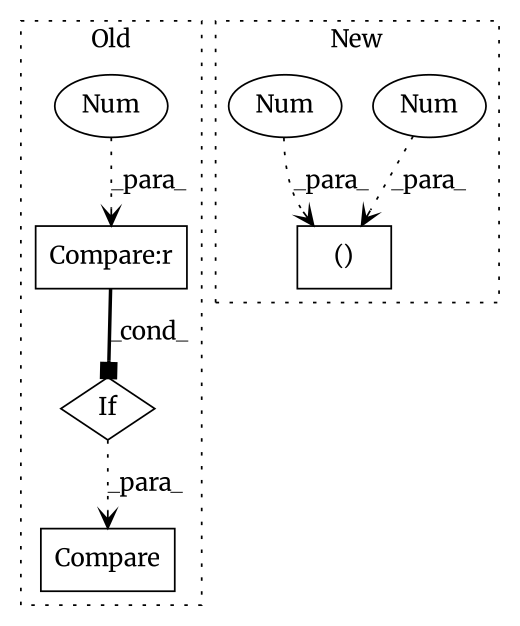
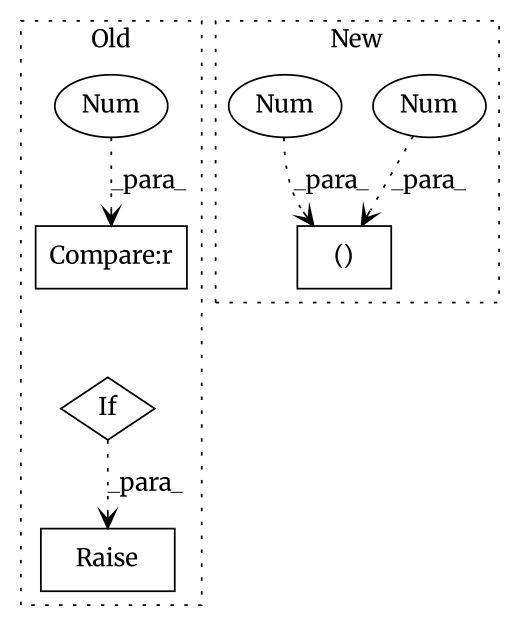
edge "Compare:r" -> "If": removed, label "_cond_"
node "Compare": label "Compare" -> "Raise"
